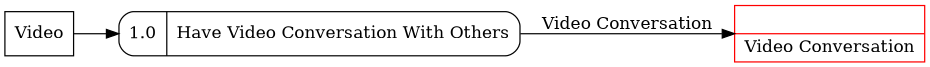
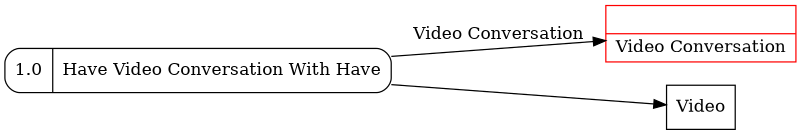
node "1.0": text "Have Video Conversation With Others" -> "Have Video Conversation With Have"
edge "Video" -> "1.0": reversed
